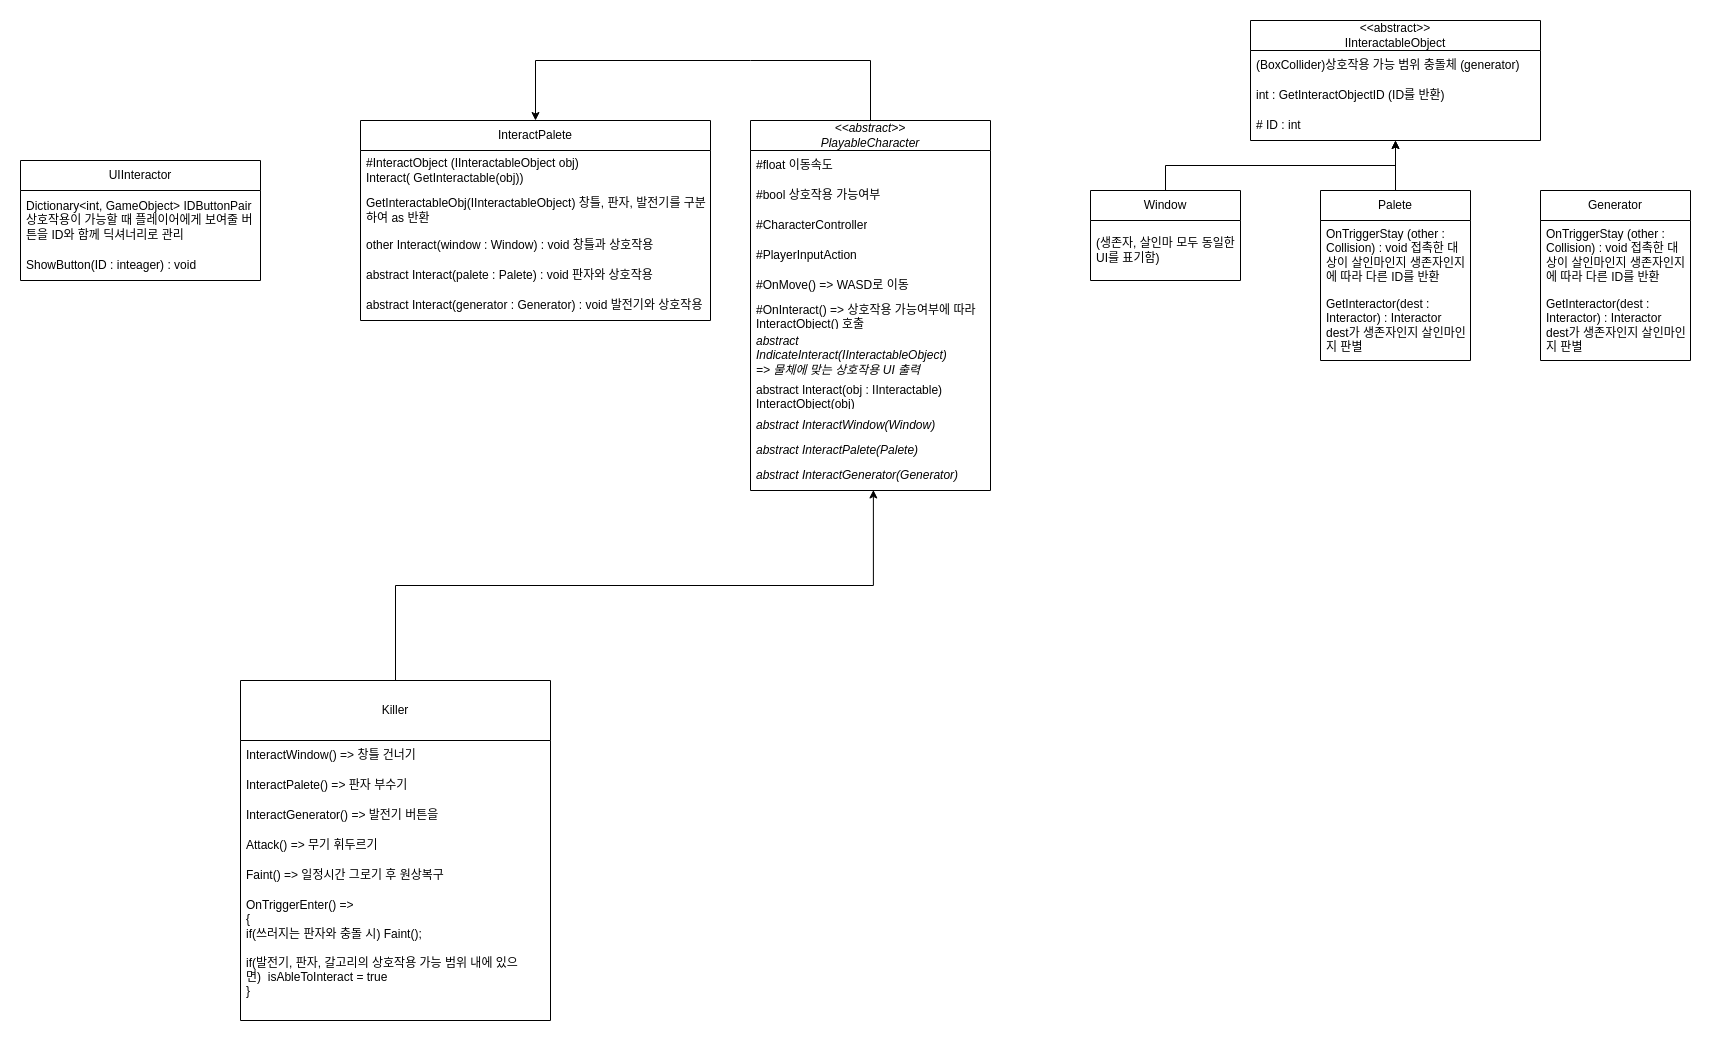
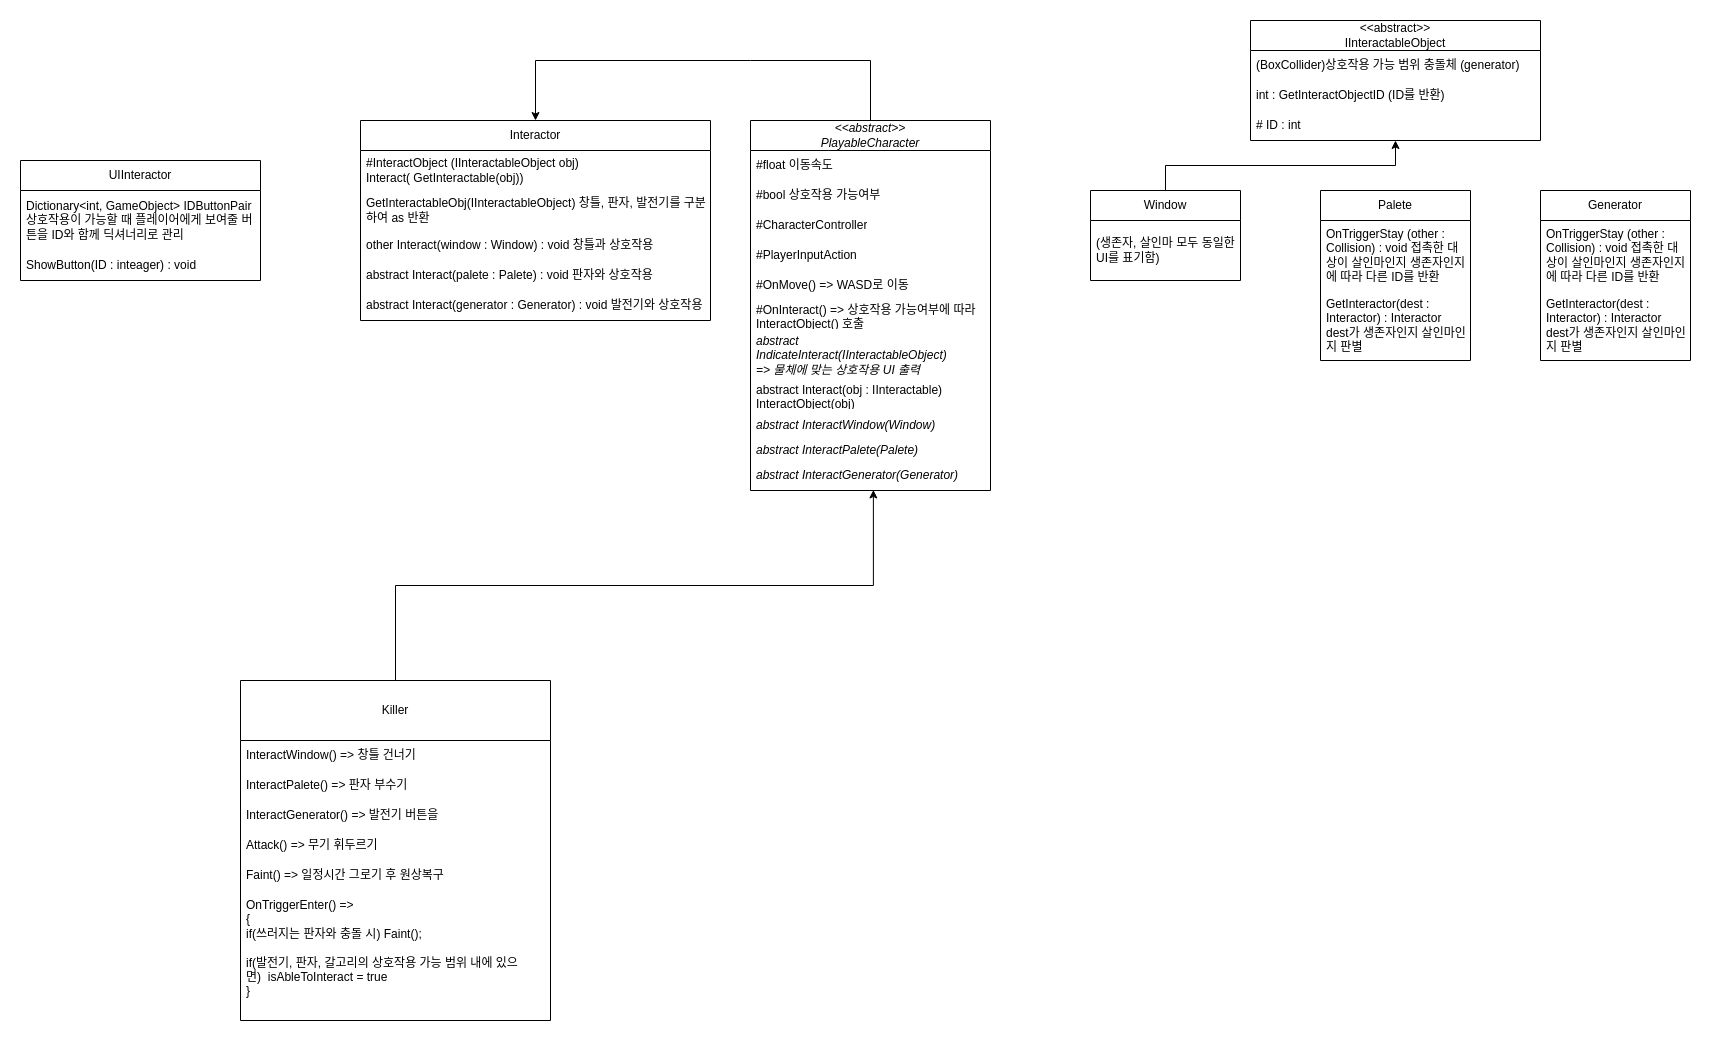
node "InteractPalete": label "InteractPalete" -> "Interactor"
edge "Palete" -> "<<abstract>> IInteractableObject": removed
